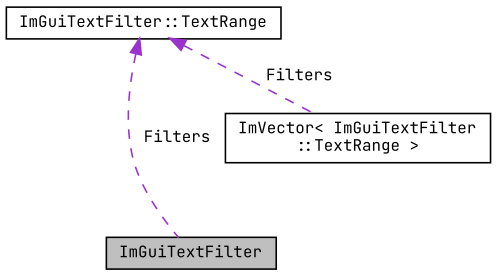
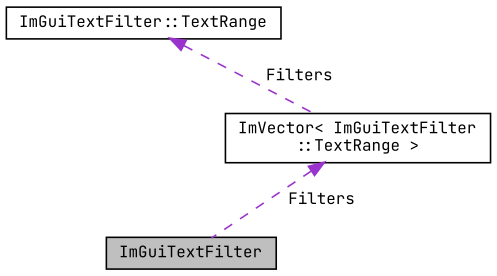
edge "ImGuiTextFilter" -> "ImGuiTextFilter::TextRange": now "ImGuiTextFilter" -> "ImVector< ImGuiTextFilter ::TextRange >"
